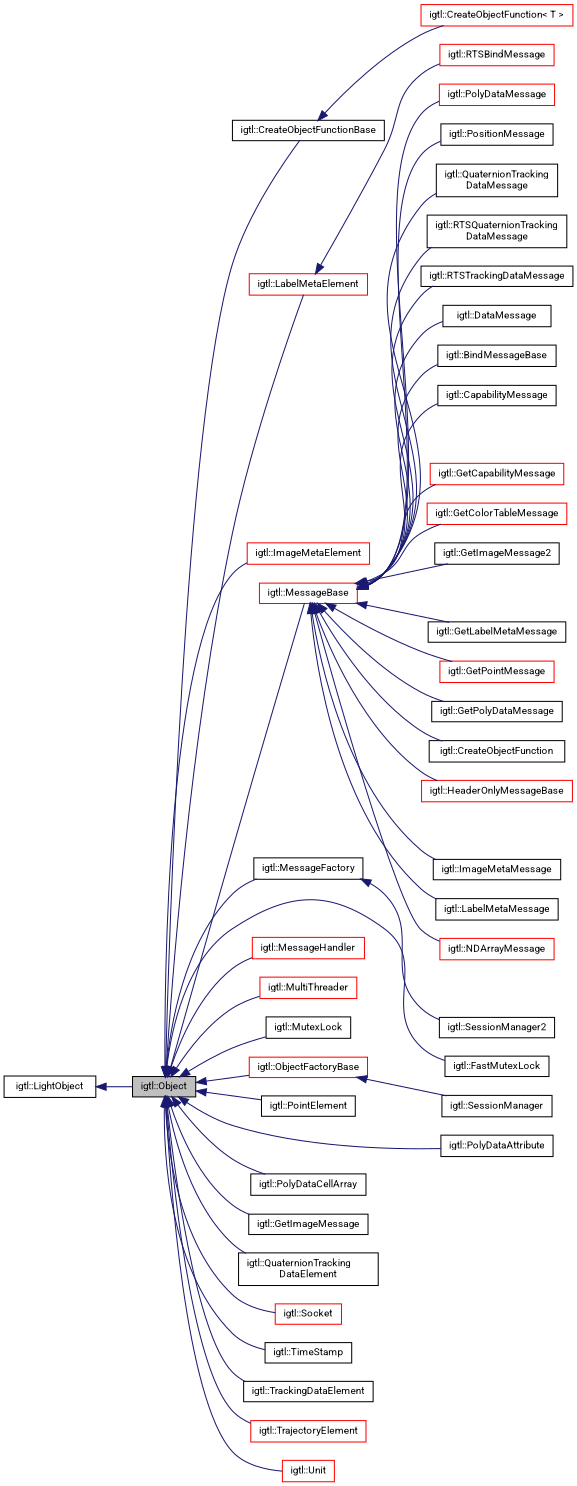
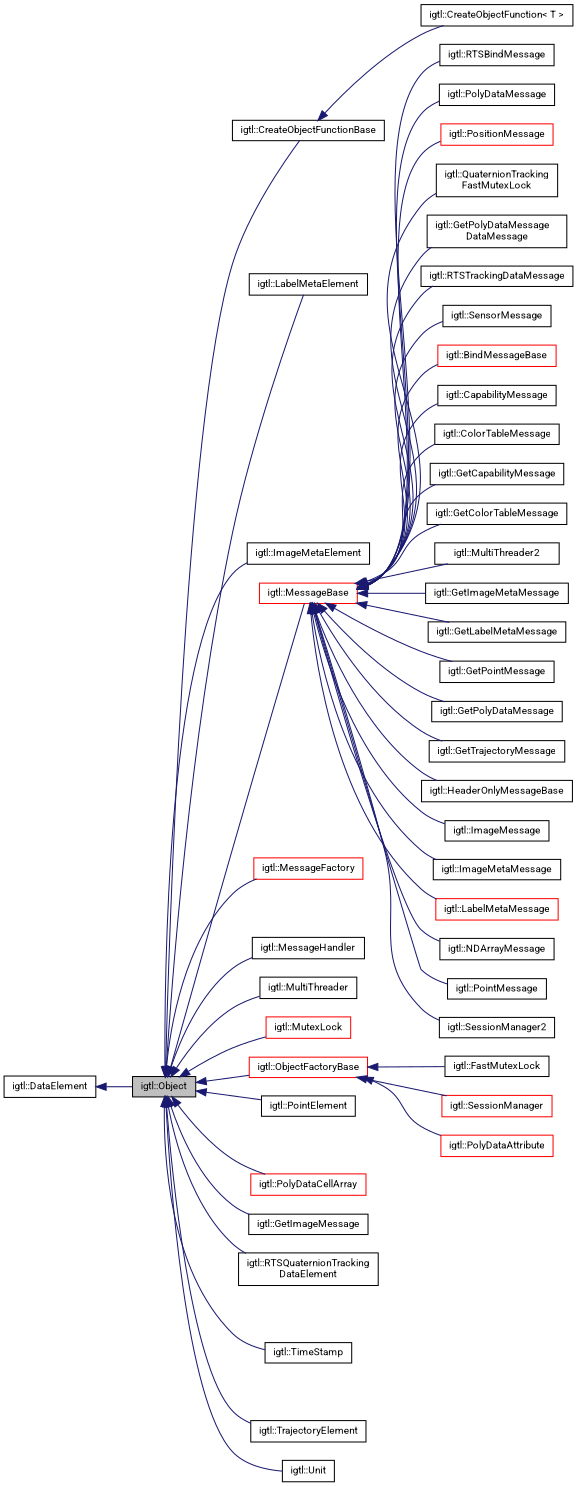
node "igtl::CreateObjectFunction< T >": color red -> black
node "igtl::RTSBindMessage": color red -> black
node "igtl::PolyDataMessage": color red -> black
node "igtl::PositionMessage": color black -> red
edge "igtl::RTSBindMessage" -> "igtl::LabelMetaElement": now "igtl::RTSBindMessage" -> "igtl::MessageBase"
node "igtl::QuaternionTracking DataMessage": label "igtl::QuaternionTracking DataMessage" -> "igtl::QuaternionTracking FastMutexLock"
node "igtl::RTSQuaternionTracking DataMessage": label "igtl::RTSQuaternionTracking DataMessage" -> "igtl::GetPolyDataMessage DataMessage"
node "igtl::LabelMetaElement": color red -> black
node "igtl::DataMessage": label "igtl::DataMessage" -> "igtl::SensorMessage"
node "igtl::BindMessageBase": color black -> red
node "igtl::ColorTableMessage": added
node "igtl::GetCapabilityMessage": color red -> black
node "igtl::GetColorTableMessage": color red -> black
node "igtl::ImageMetaElement": color red -> black
node "igtl::GetImageMessage2": label "igtl::GetImageMessage2" -> "igtl::MultiThreader2"
node "igtl::GetImageMetaMessage": added
node "igtl::GetPointMessage": color red -> black
node "igtl::CreateObjectFunction": label "igtl::CreateObjectFunction" -> "igtl::GetTrajectoryMessage"
node "igtl::HeaderOnlyMessageBase": color red -> black
node "igtl::ImageMessage": added
node "igtl::MessageFactory": color black -> red
edge "igtl::FastMutexLock" -> "igtl::Object": now "igtl::FastMutexLock" -> "igtl::ObjectFactoryBase"
node "igtl::LabelMetaMessage": color black -> red
edge "igtl::SessionManager2" -> "igtl::MessageFactory": now "igtl::SessionManager2" -> "igtl::MessageBase"
node "igtl::MessageHandler": color red -> black
node "igtl::NDArrayMessage": color red -> black
node "igtl::MultiThreader": color red -> black
node "igtl::PointMessage": added
node "igtl::MutexLock": color black -> red
node "igtl::LightObject": label "igtl::LightObject" -> "igtl::DataElement"
node "igtl::SessionManager": color black -> red
edge "igtl::PolyDataAttribute" -> "igtl::Object": now "igtl::PolyDataAttribute" -> "igtl::ObjectFactoryBase"
node "igtl::PolyDataAttribute": color black -> red
node "igtl::PolyDataCellArray": color black -> red
node "igtl::QuaternionTracking DataElement": label "igtl::QuaternionTracking DataElement" -> "igtl::RTSQuaternionTracking DataElement"
node "igtl::Socket": removed
node "igtl::TrackingDataElement": removed
node "igtl::TrajectoryElement": color red -> black
node "igtl::Unit": color red -> black
